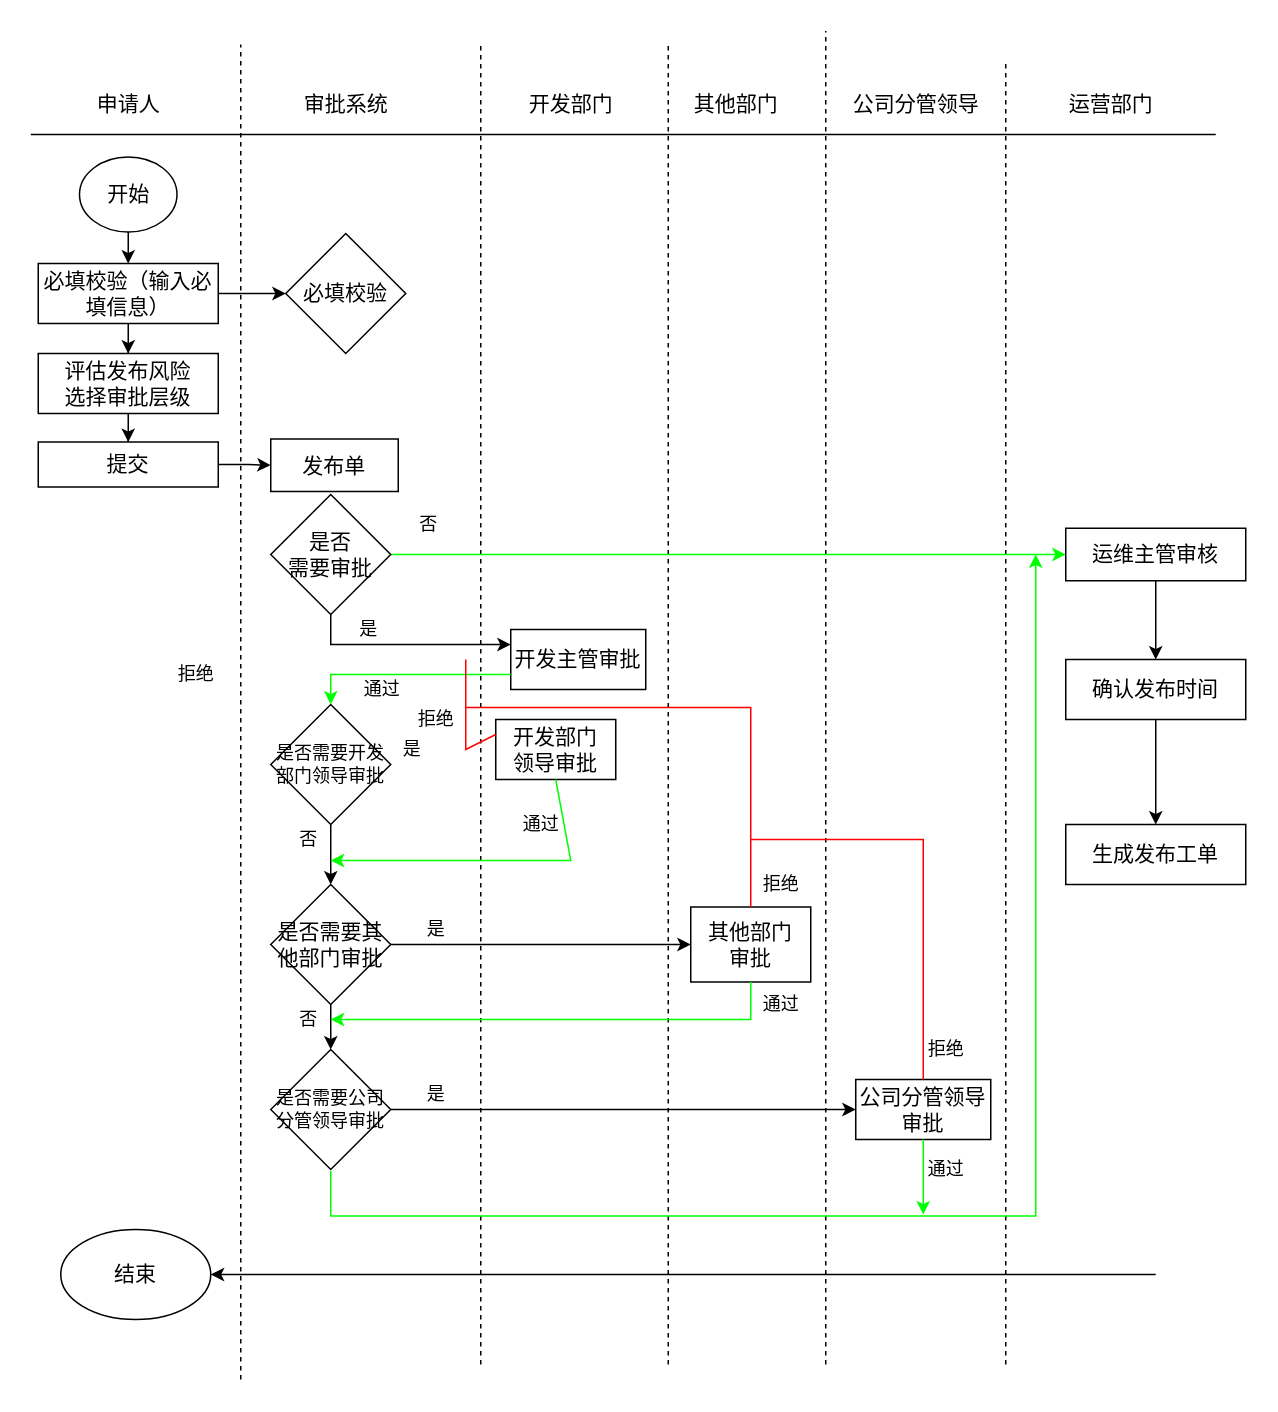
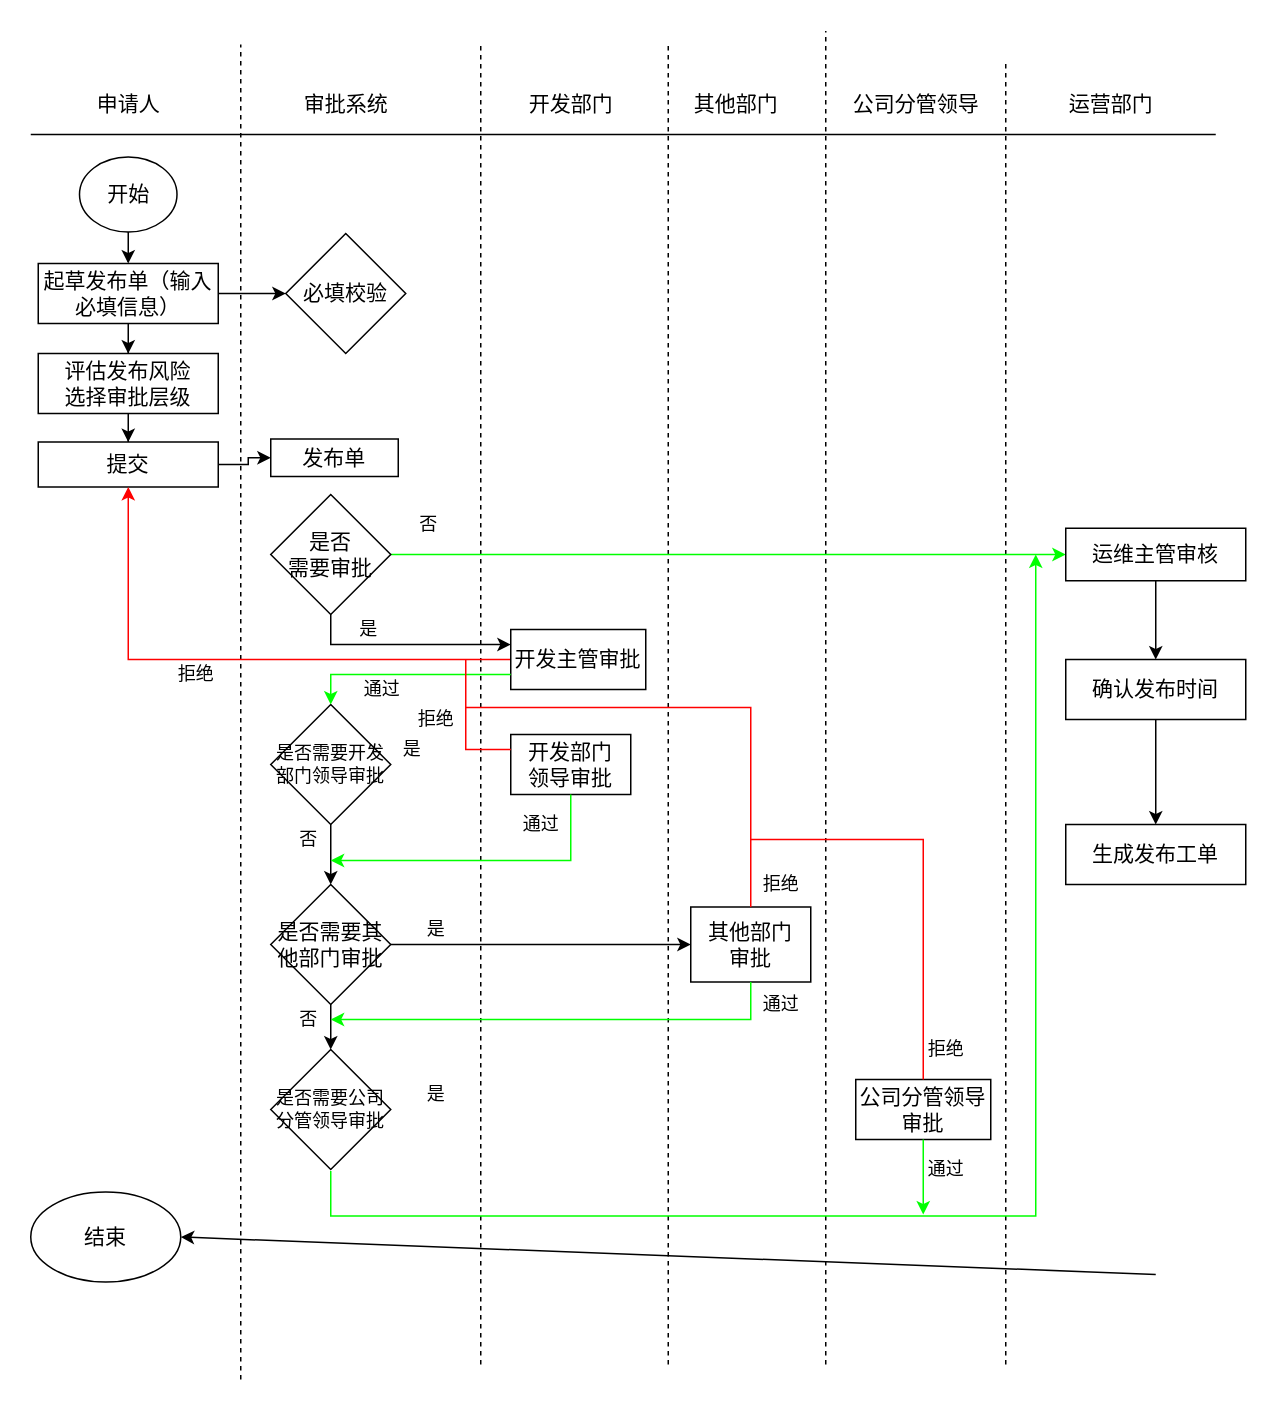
node "必填校验（输入必填信息）": label "必填校验（输入必填信息）" -> "起草发布单（输入必填信息）"
node "发布单": size 128x53 -> 128x38
edge "开发主管审批" -> "提交": added
node "开发部门 领导审批": moved (556, 749) -> (571, 764)
edge "是否需要公司分管领导审批" -> "公司分管领导审批": removed
node "结束": moved (136, 1274) -> (106, 1237)
